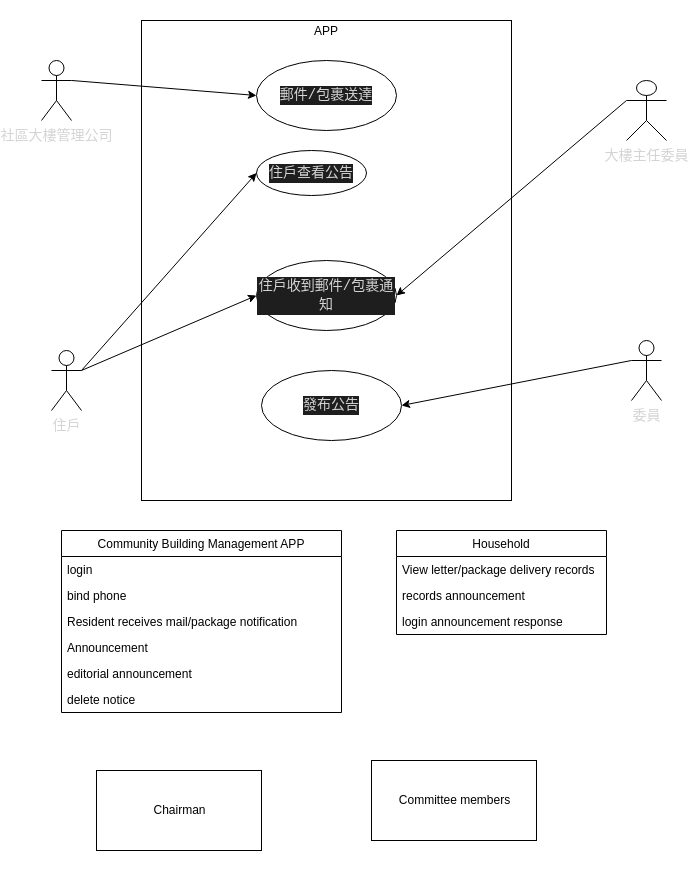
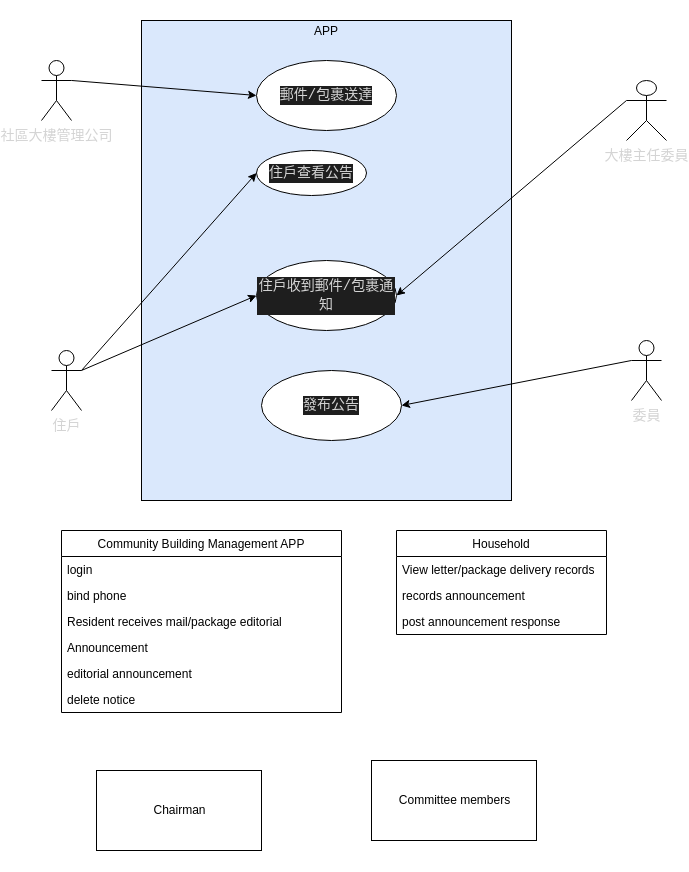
node "APP": fillcolor #ffffff -> #dae8fc
node "Resident receives mail/package notification": label "Resident receives mail/package notification" -> "Resident receives mail/package editorial"
node "login announcement response": label "login announcement response" -> "post announcement response"
